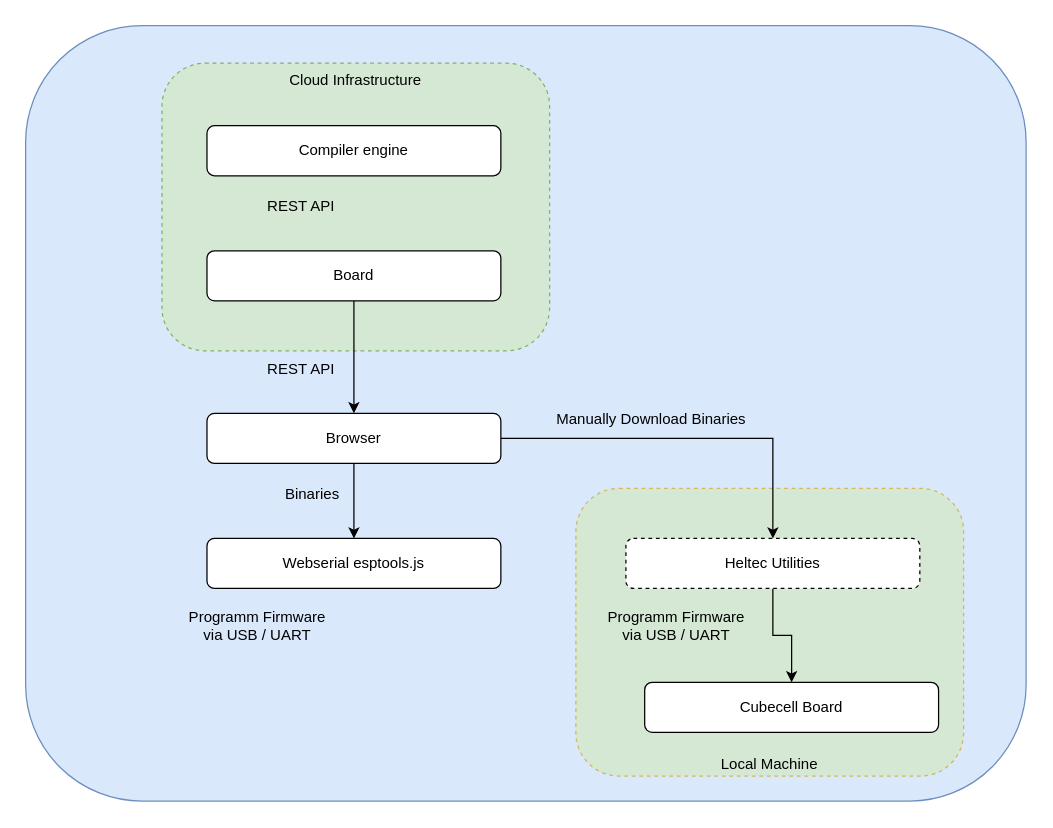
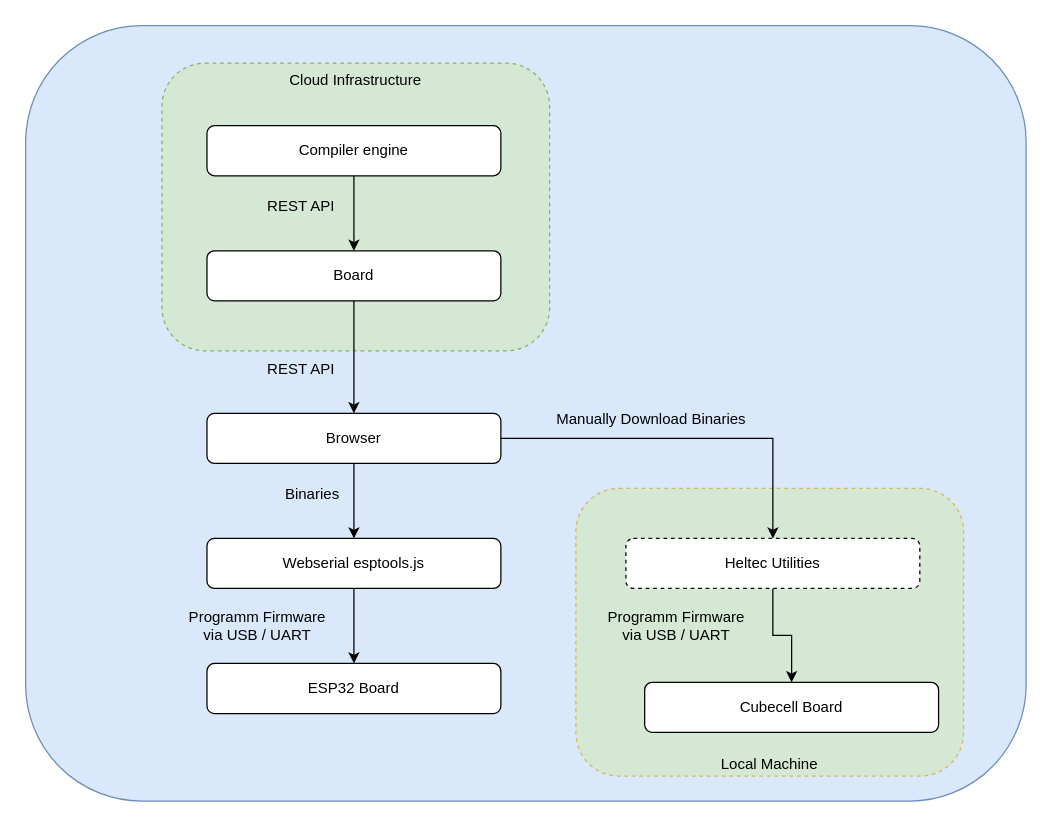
edge "Compiler engine" -> "Board": added
edge "Webserial esptools.js" -> "ESP32 Board": added
node "ESP32 Board": added
